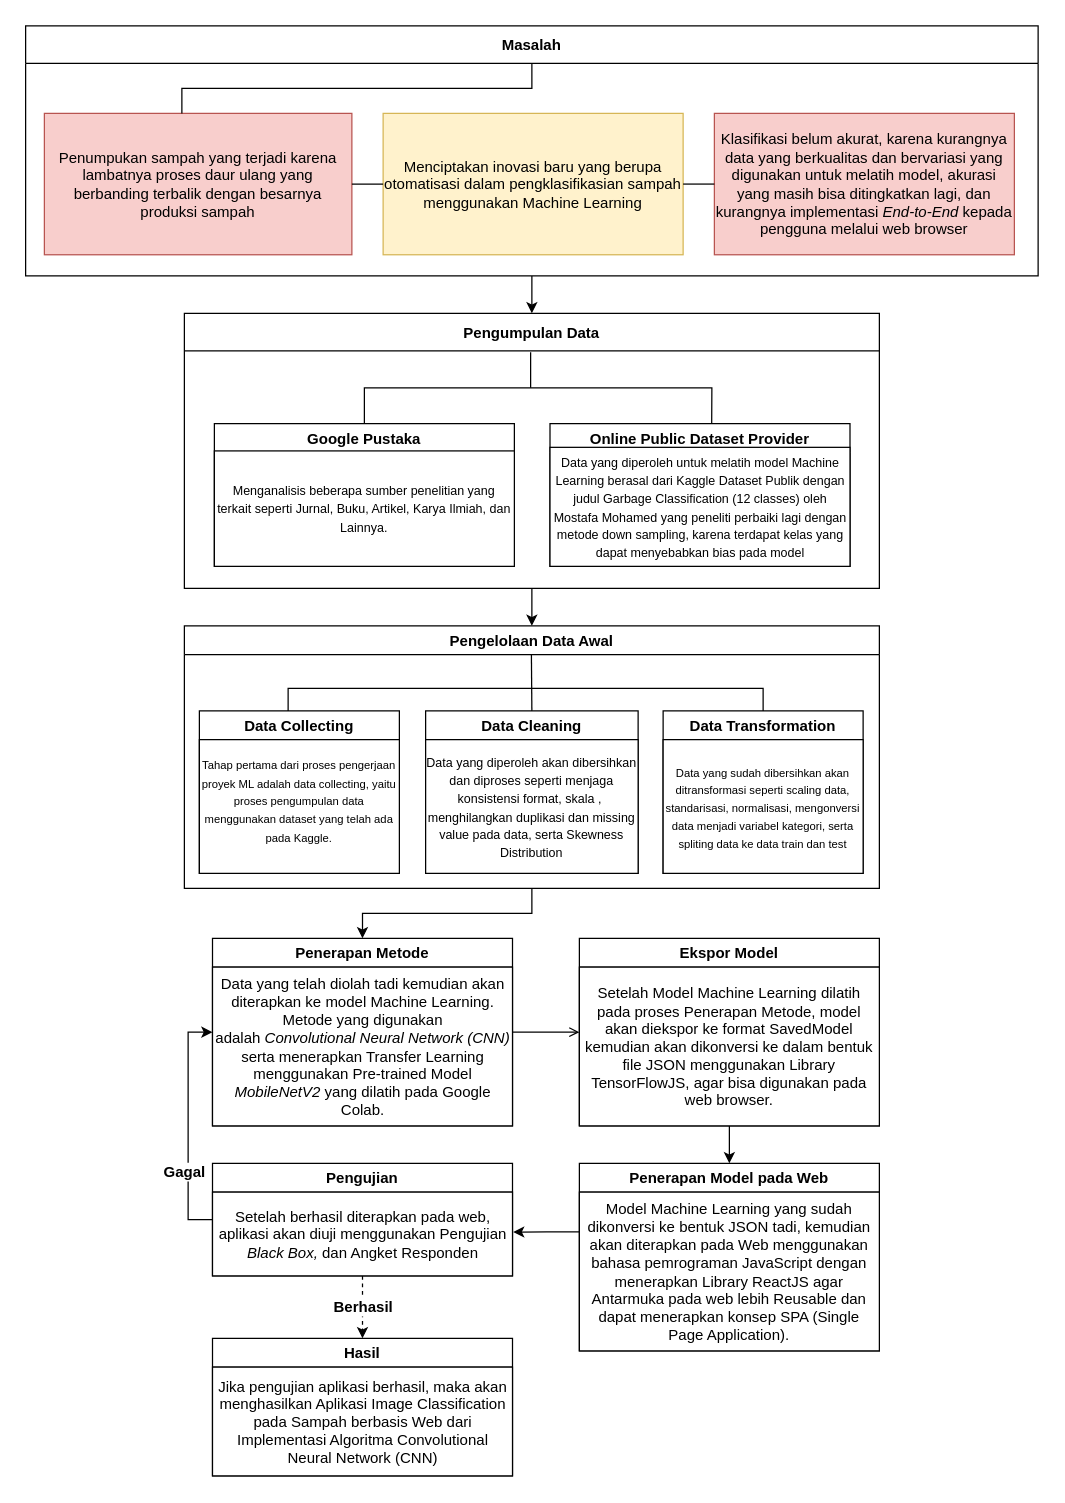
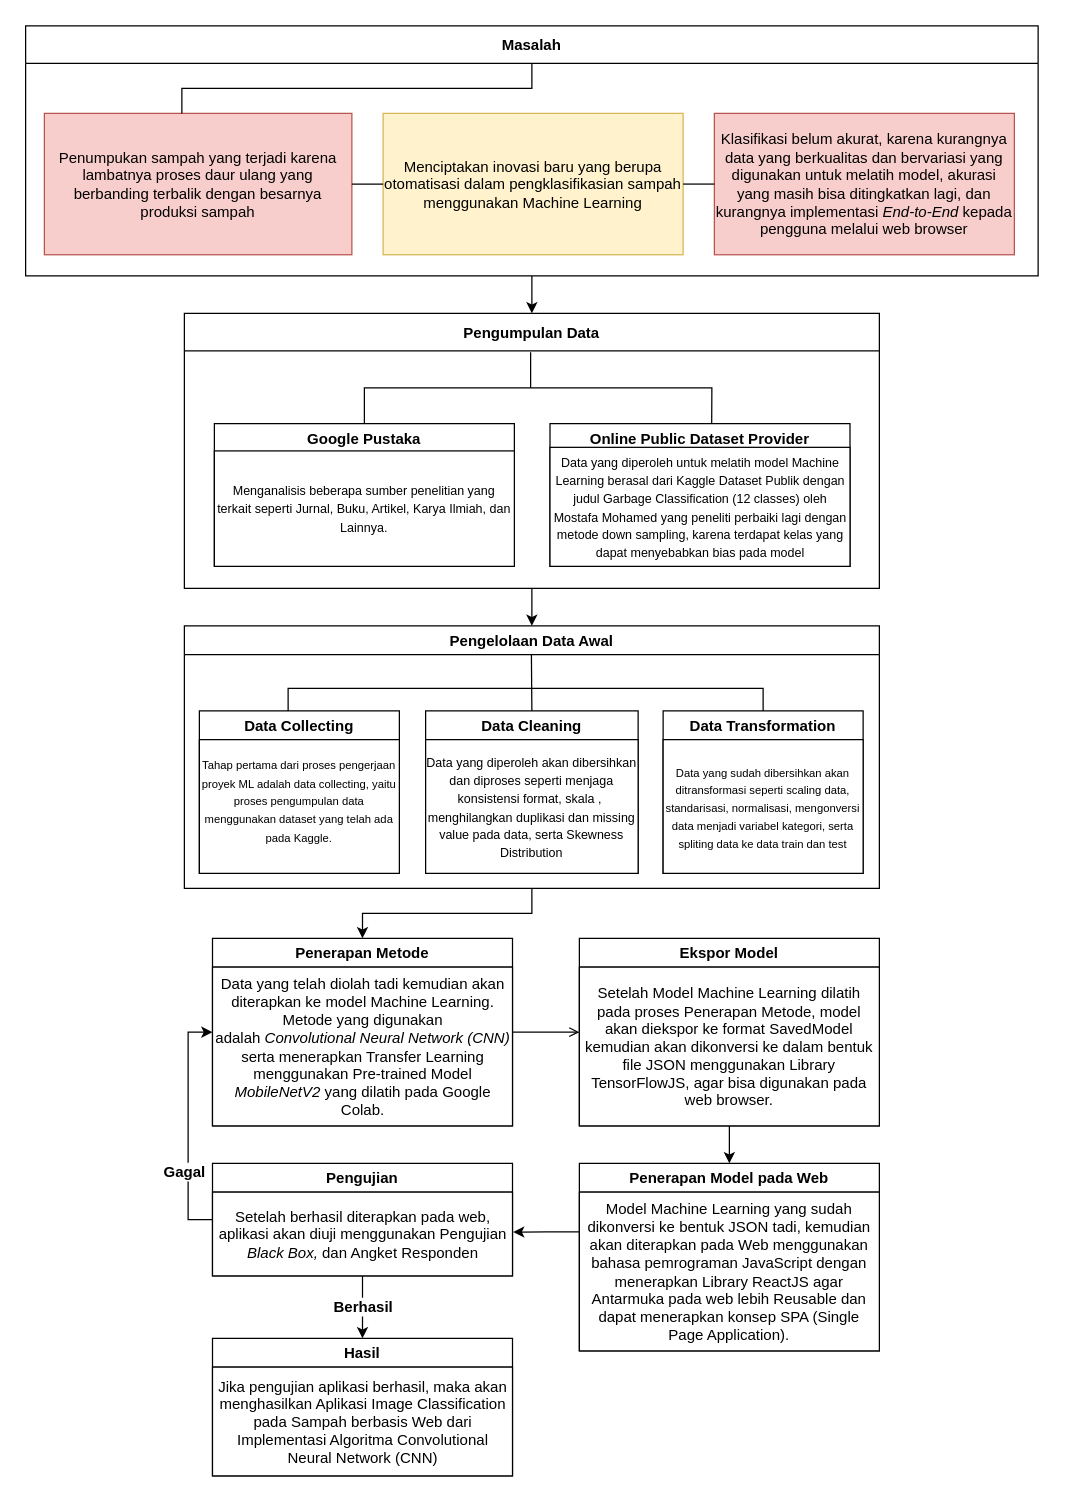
edge "Pengujian" -> "Hasil": style dashed -> solid
